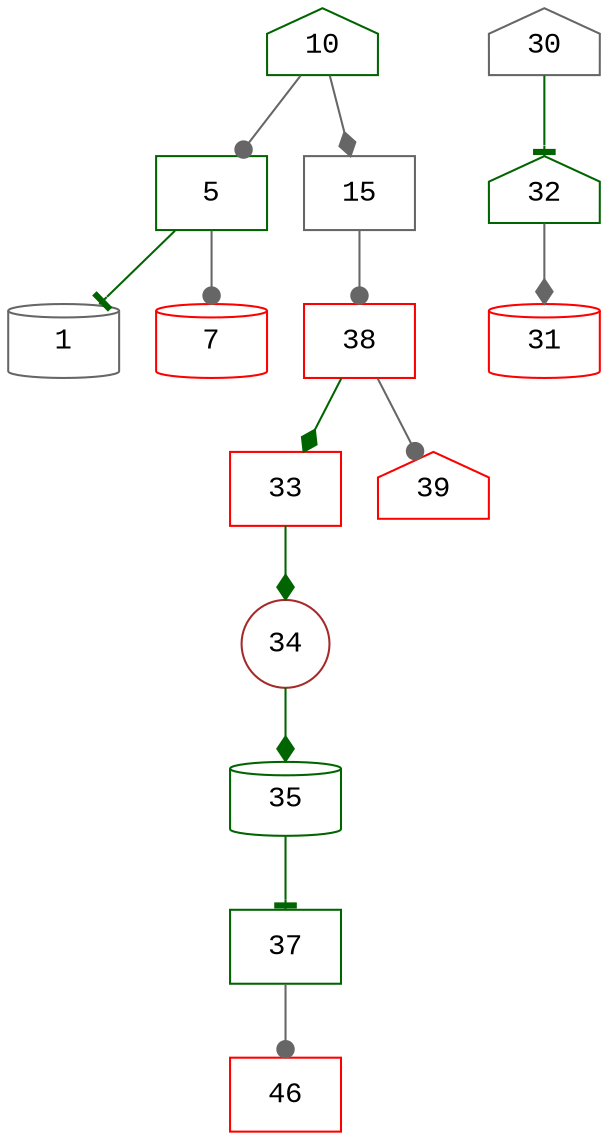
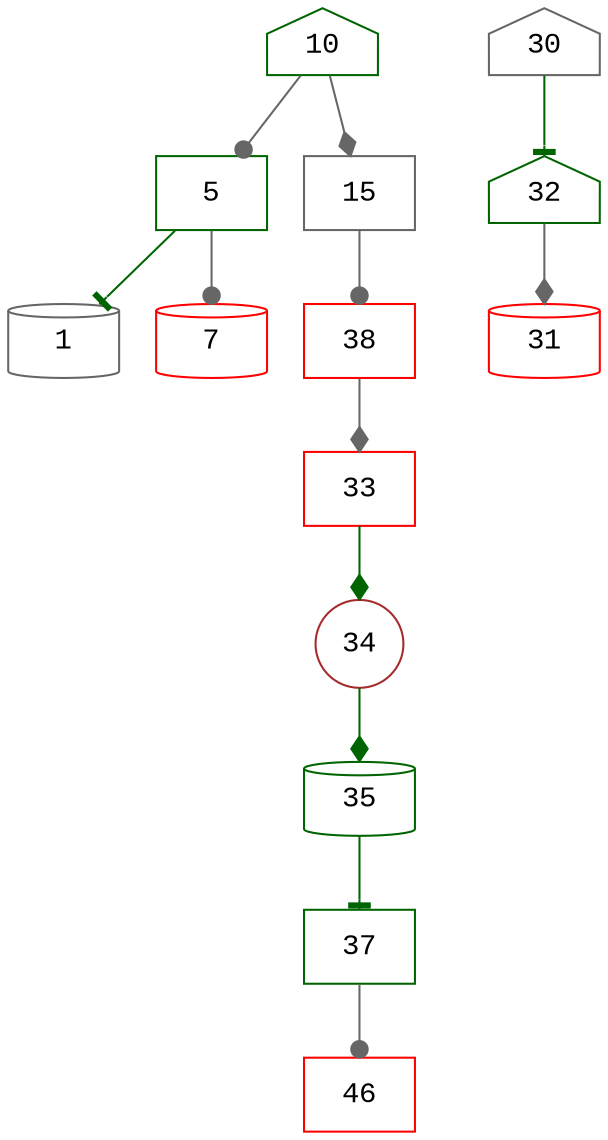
edge "38" -> "33": color darkgreen -> gray40
node "39": removed
